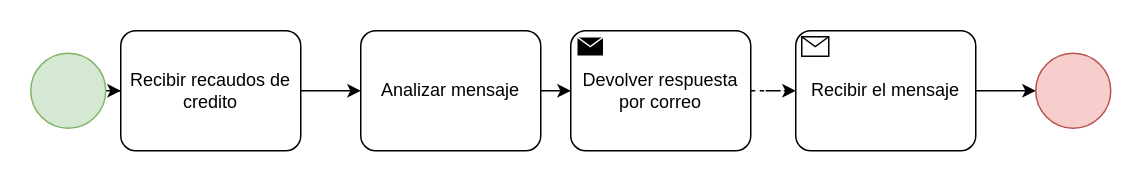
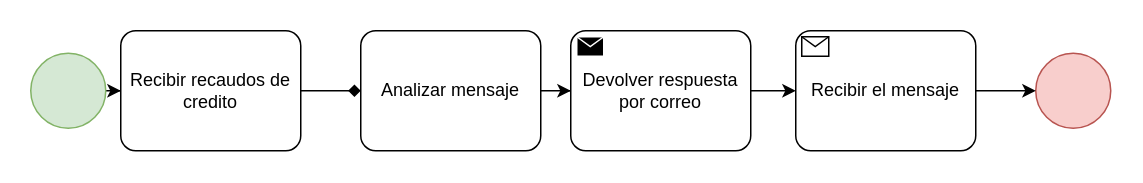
edge "Recibir recaudos de credito" -> "Analizar mensaje": arrowhead classic -> diamond
edge "Devolver respuesta por correo" -> "Recibir el mensaje": style dashed -> solid
